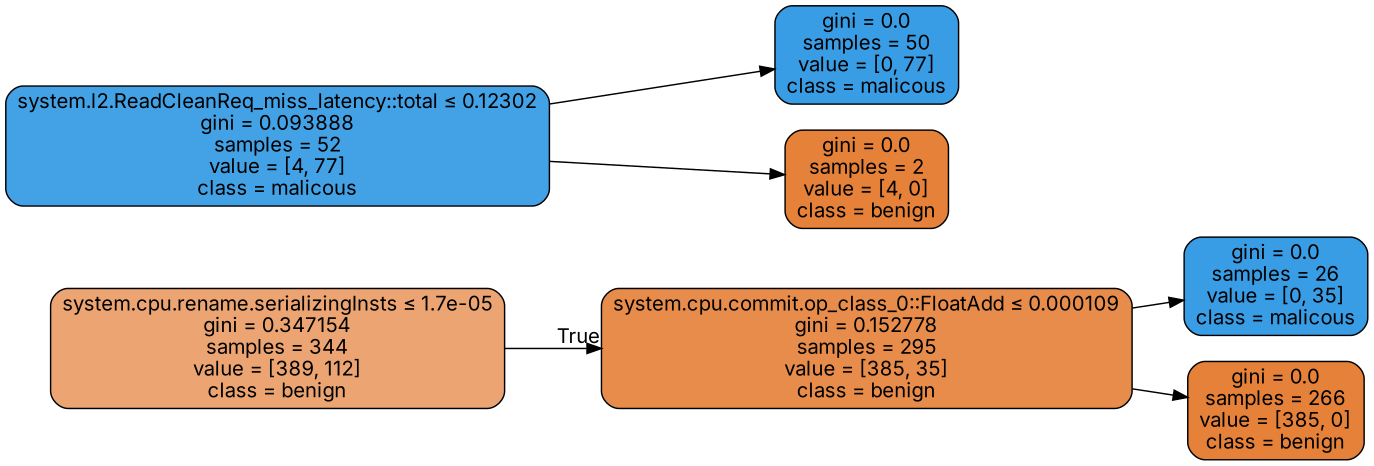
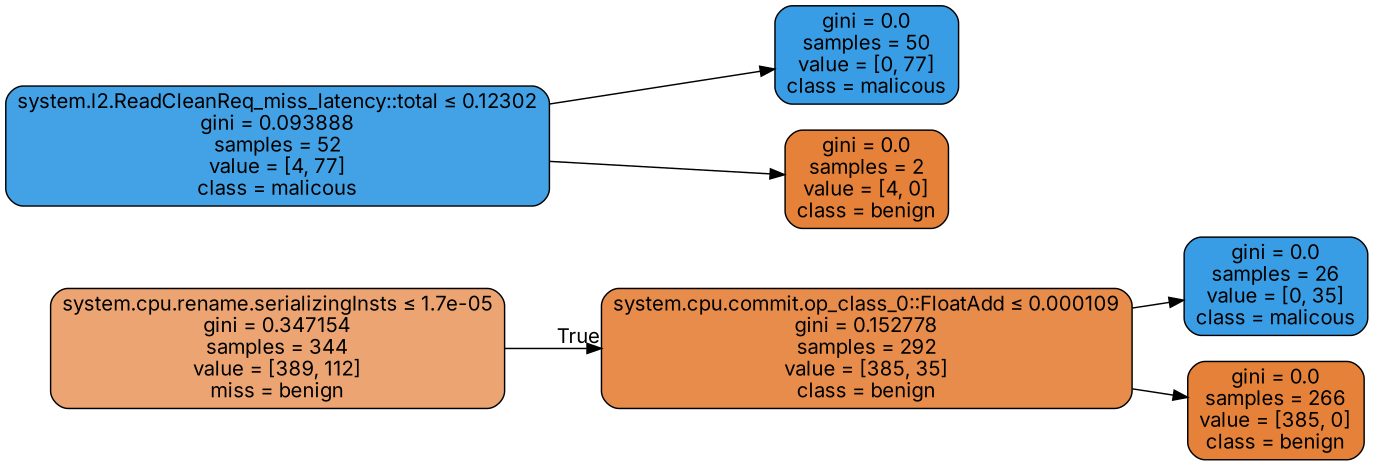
node "system.cpu.commit.op_class_0::FloatAdd ≤ 0.000109": text "samples = 295" -> "samples = 292"
node "system.cpu.rename.serializingInsts ≤ 1.7e-05": text "class = benign" -> "miss = benign"
